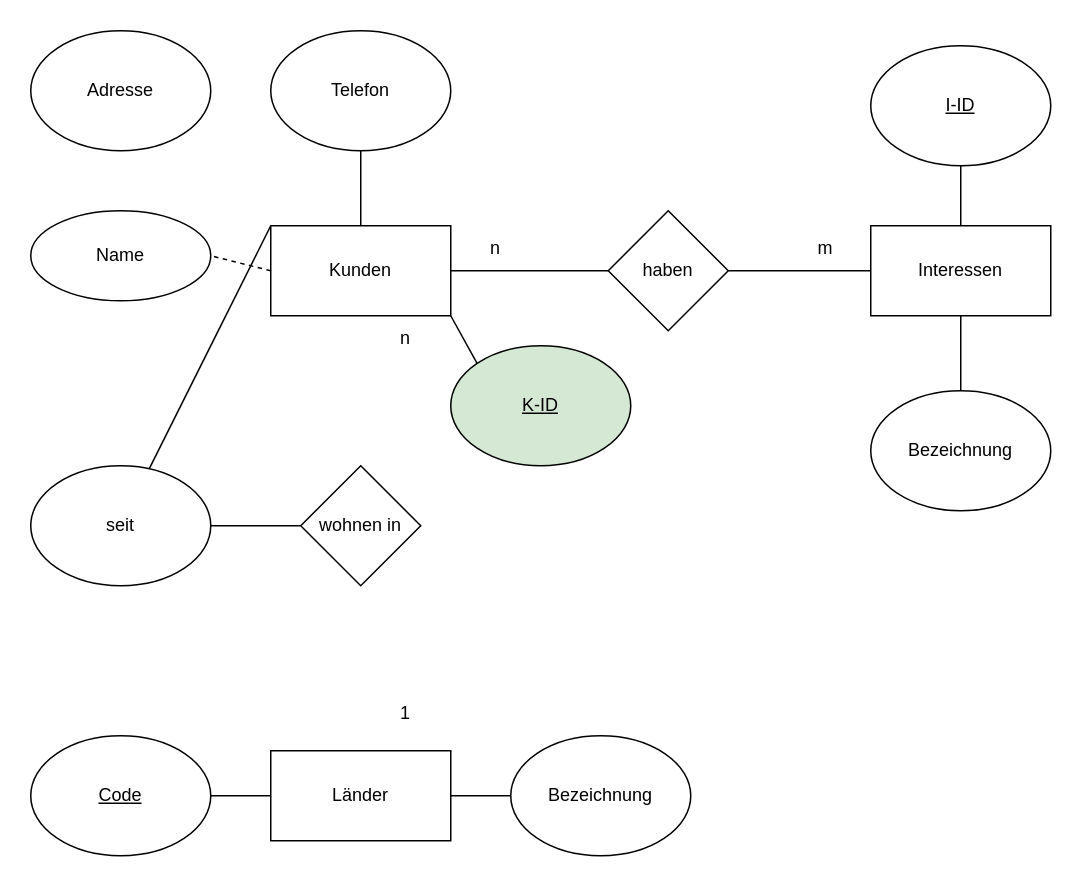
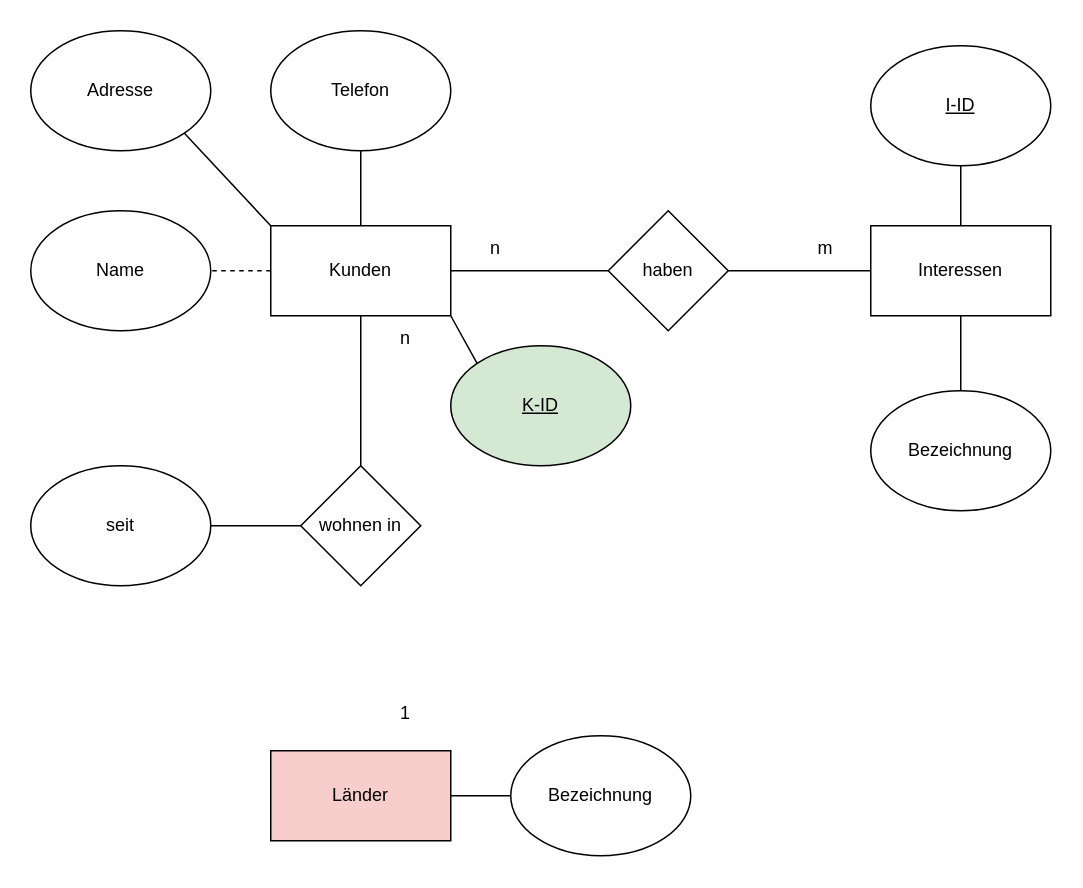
node "Name": size 180x90 -> 180x120
edge "Kunden" -- "seit": now "Kunden" -- "Adresse"
edge "Kunden" -- "wohnen in": added
node "Code": removed
edge "Code" -- "Länder": removed
node "Länder": fillcolor #ffffff -> #f8cecc
